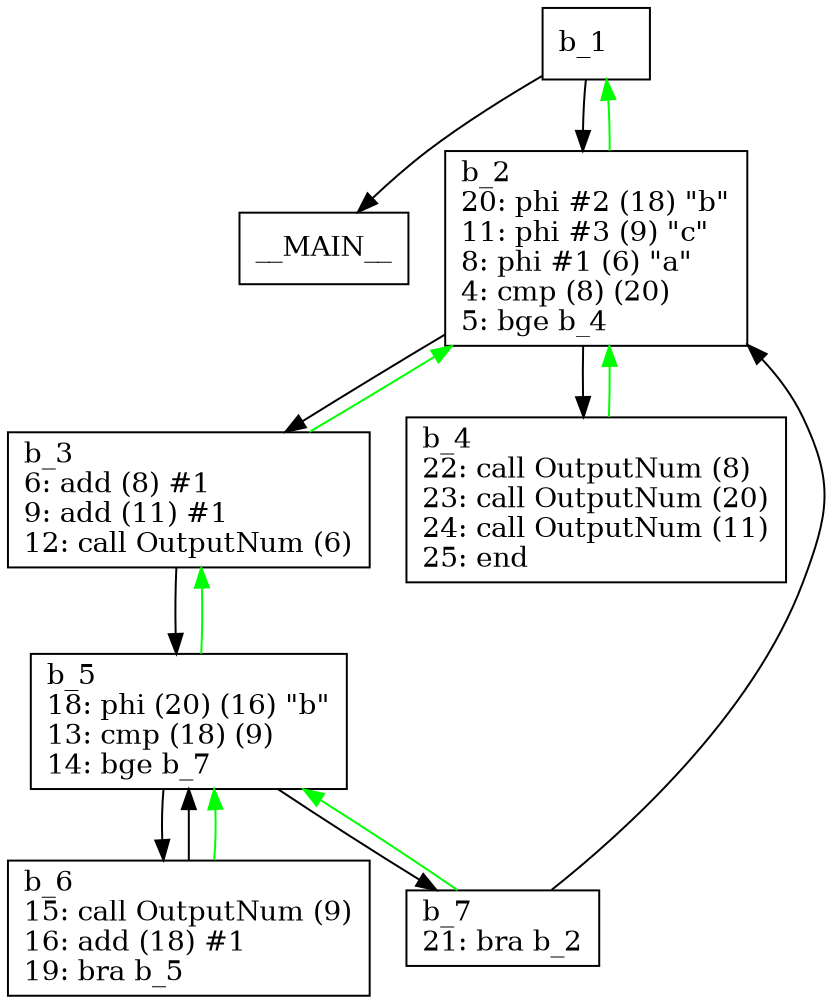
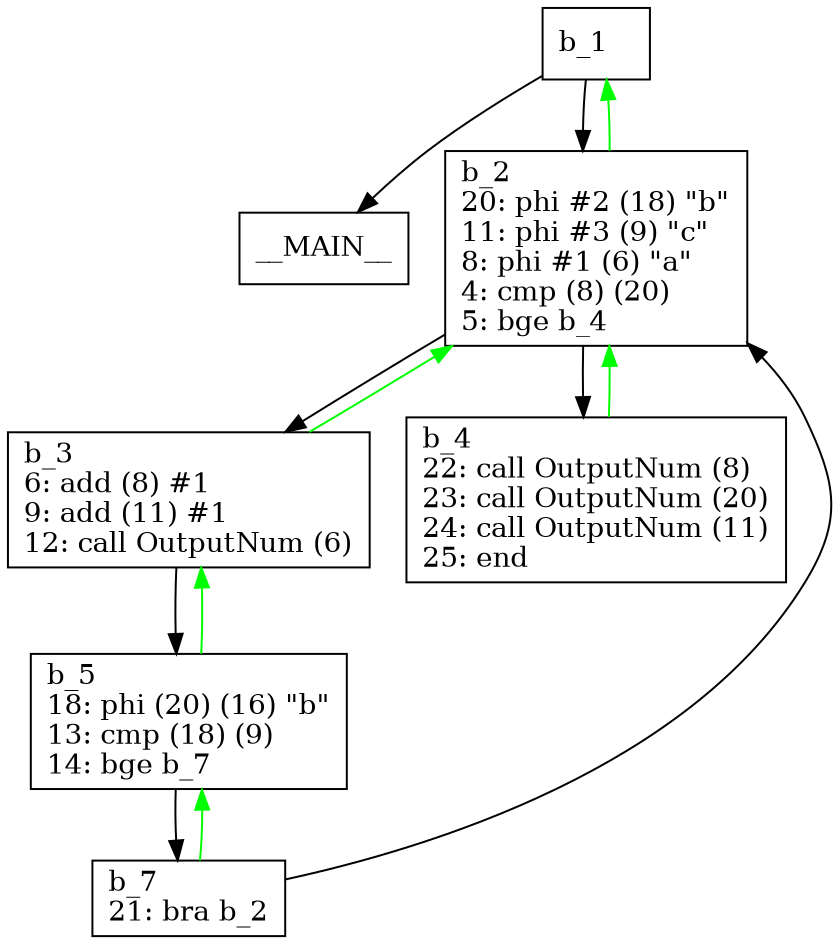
node "b_6 15: call OutputNum (9) 16: add (18) #1 19: bra b_5": removed
